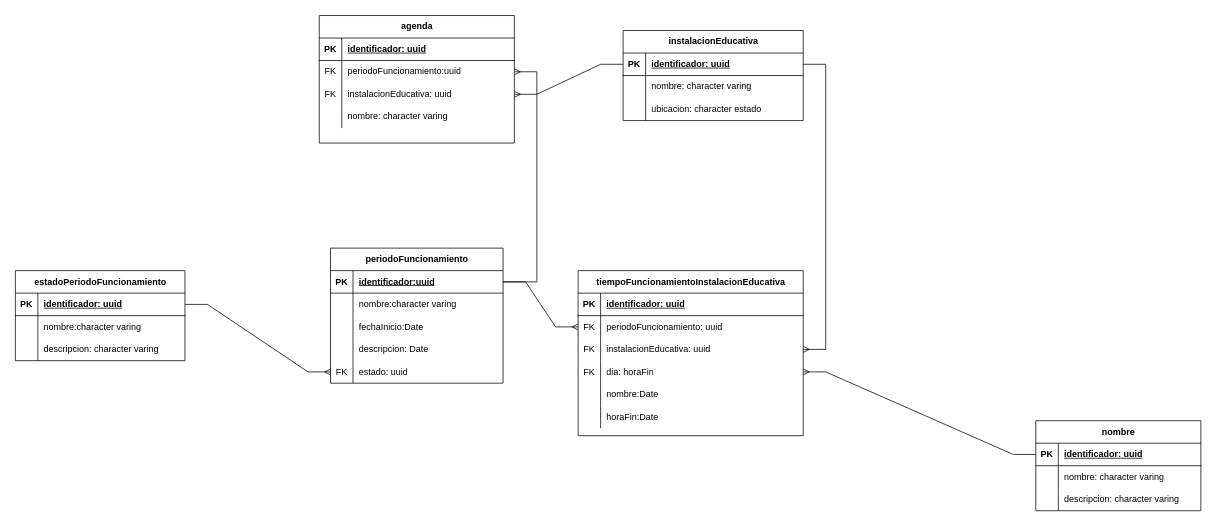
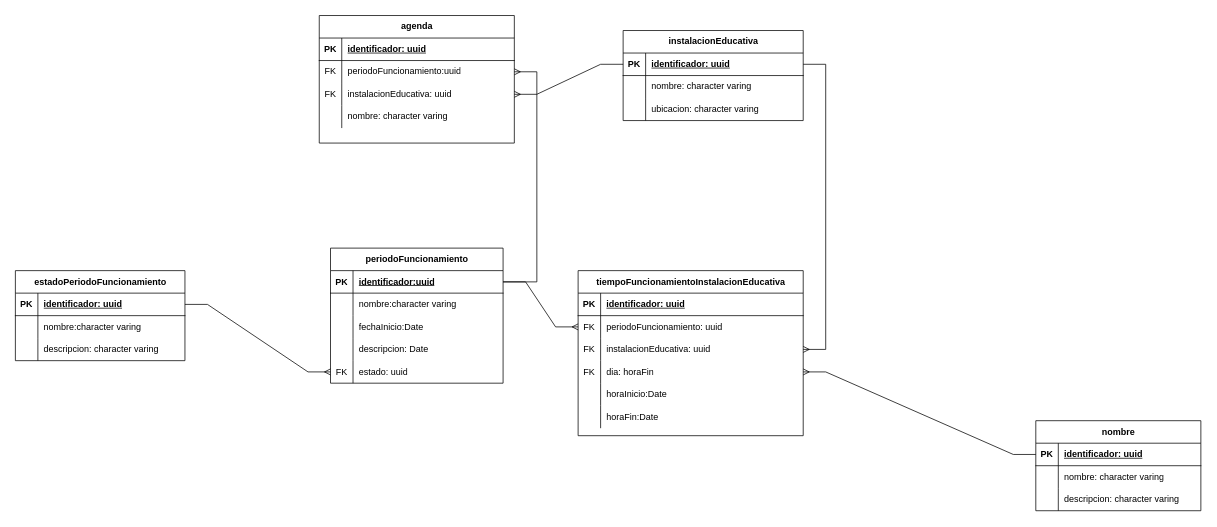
node "ubicacion: character estado": label "ubicacion: character estado" -> "ubicacion: character varing"
node "nombre:Date": label "nombre:Date" -> "horaInicio:Date"
